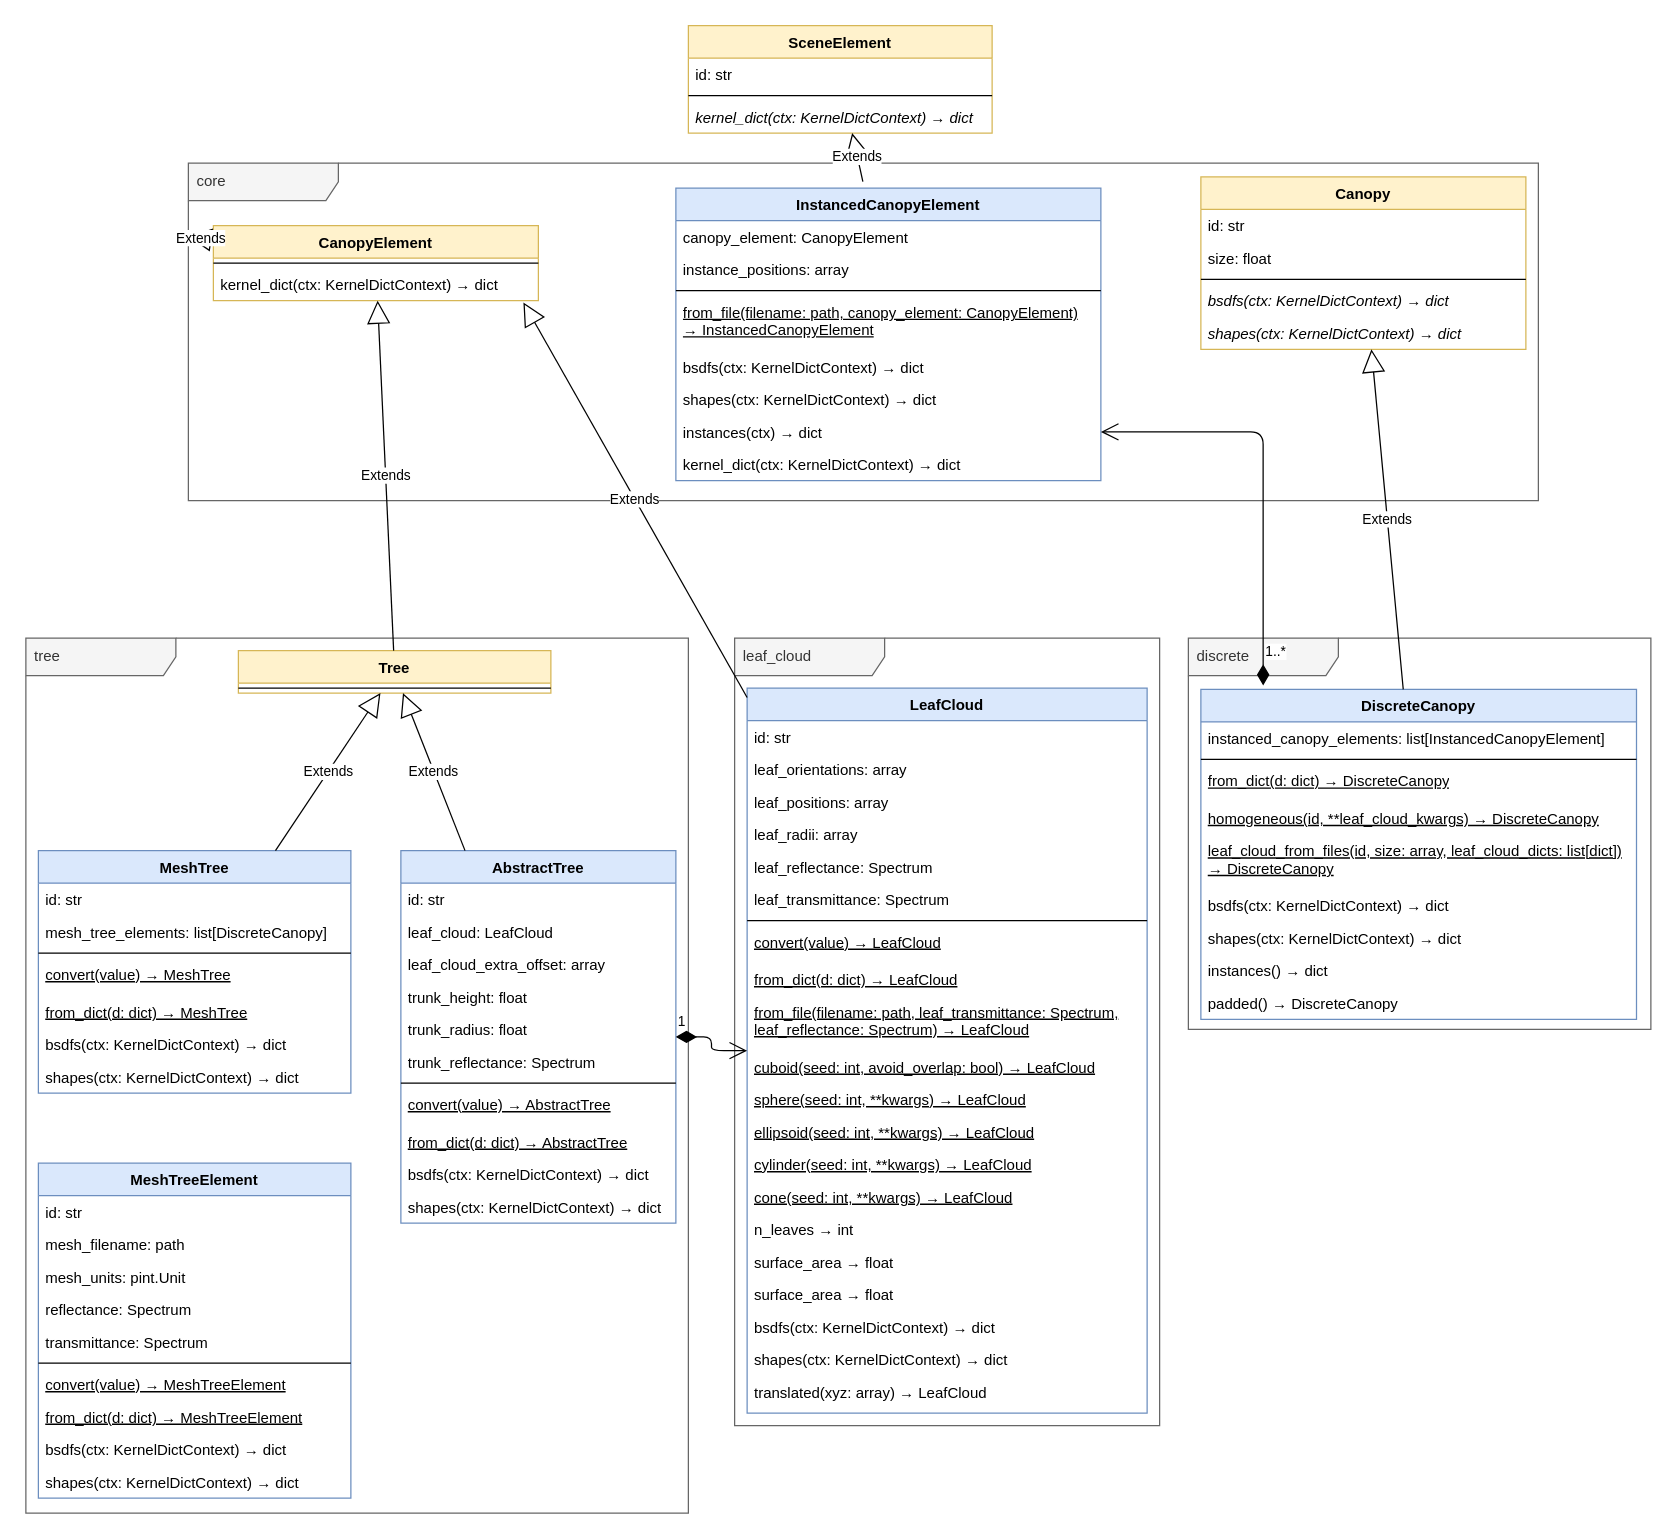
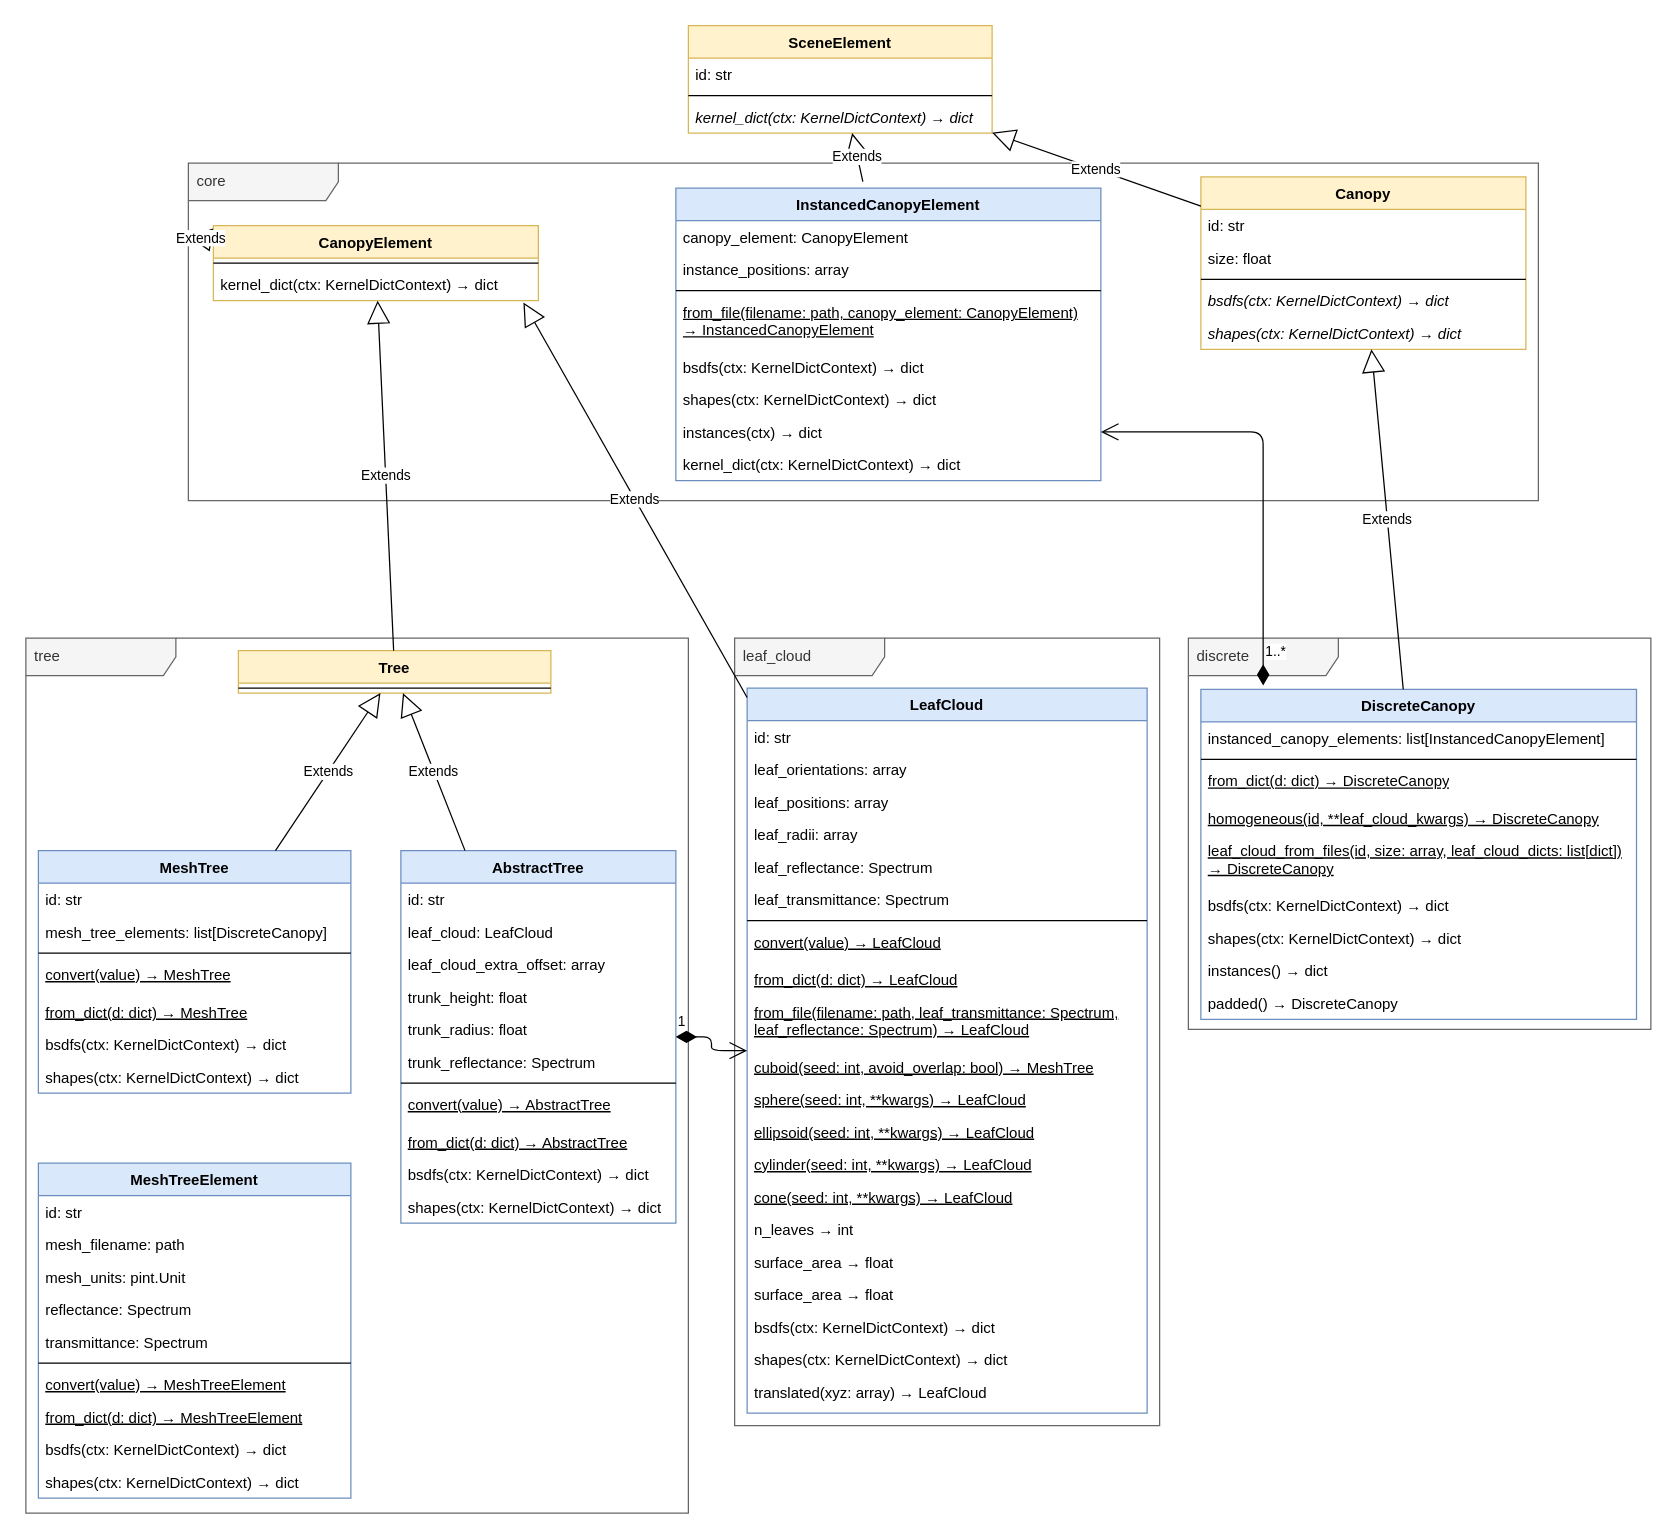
edge "Canopy" -> "SceneElement": added, label "Extends"
node "cuboid(seed: int, avoid_overlap: bool) → LeafCloud": label "cuboid(seed: int, avoid_overlap: bool) → LeafCloud" -> "cuboid(seed: int, avoid_overlap: bool) → MeshTree"
